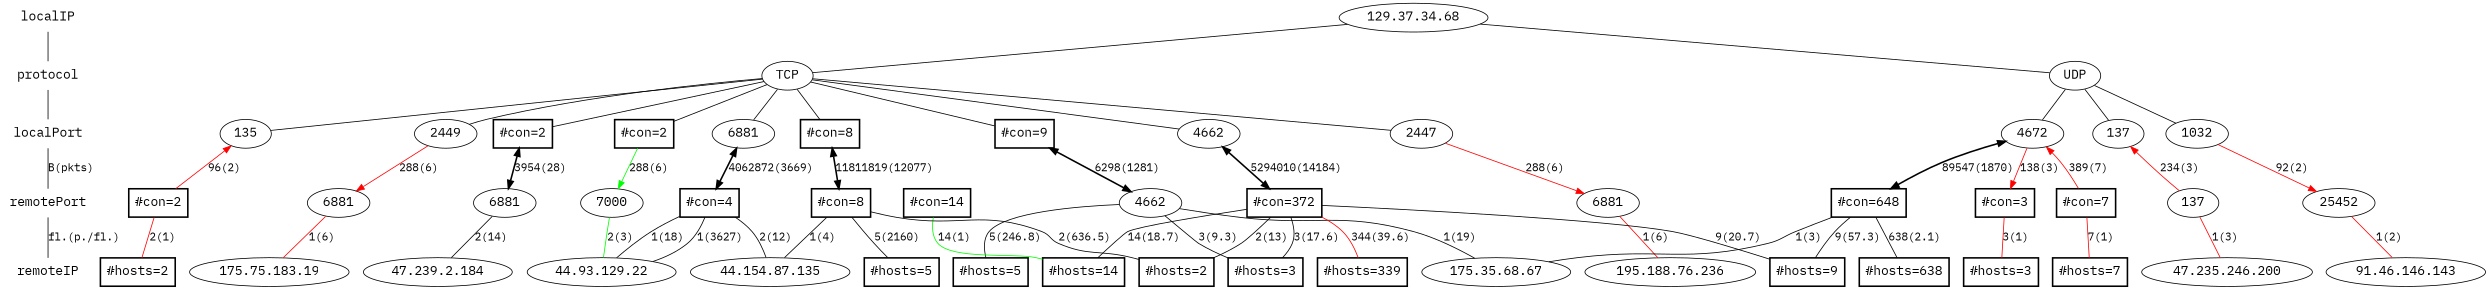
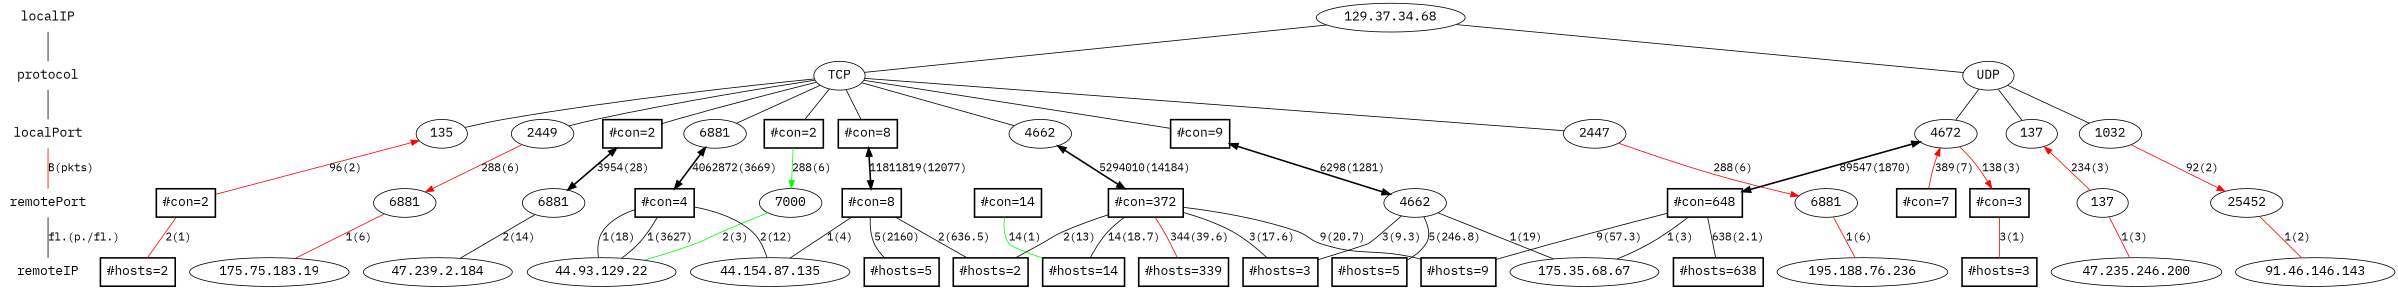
edge "localPort" -- "remotePort": color black -> red
node "#hosts=7": removed
